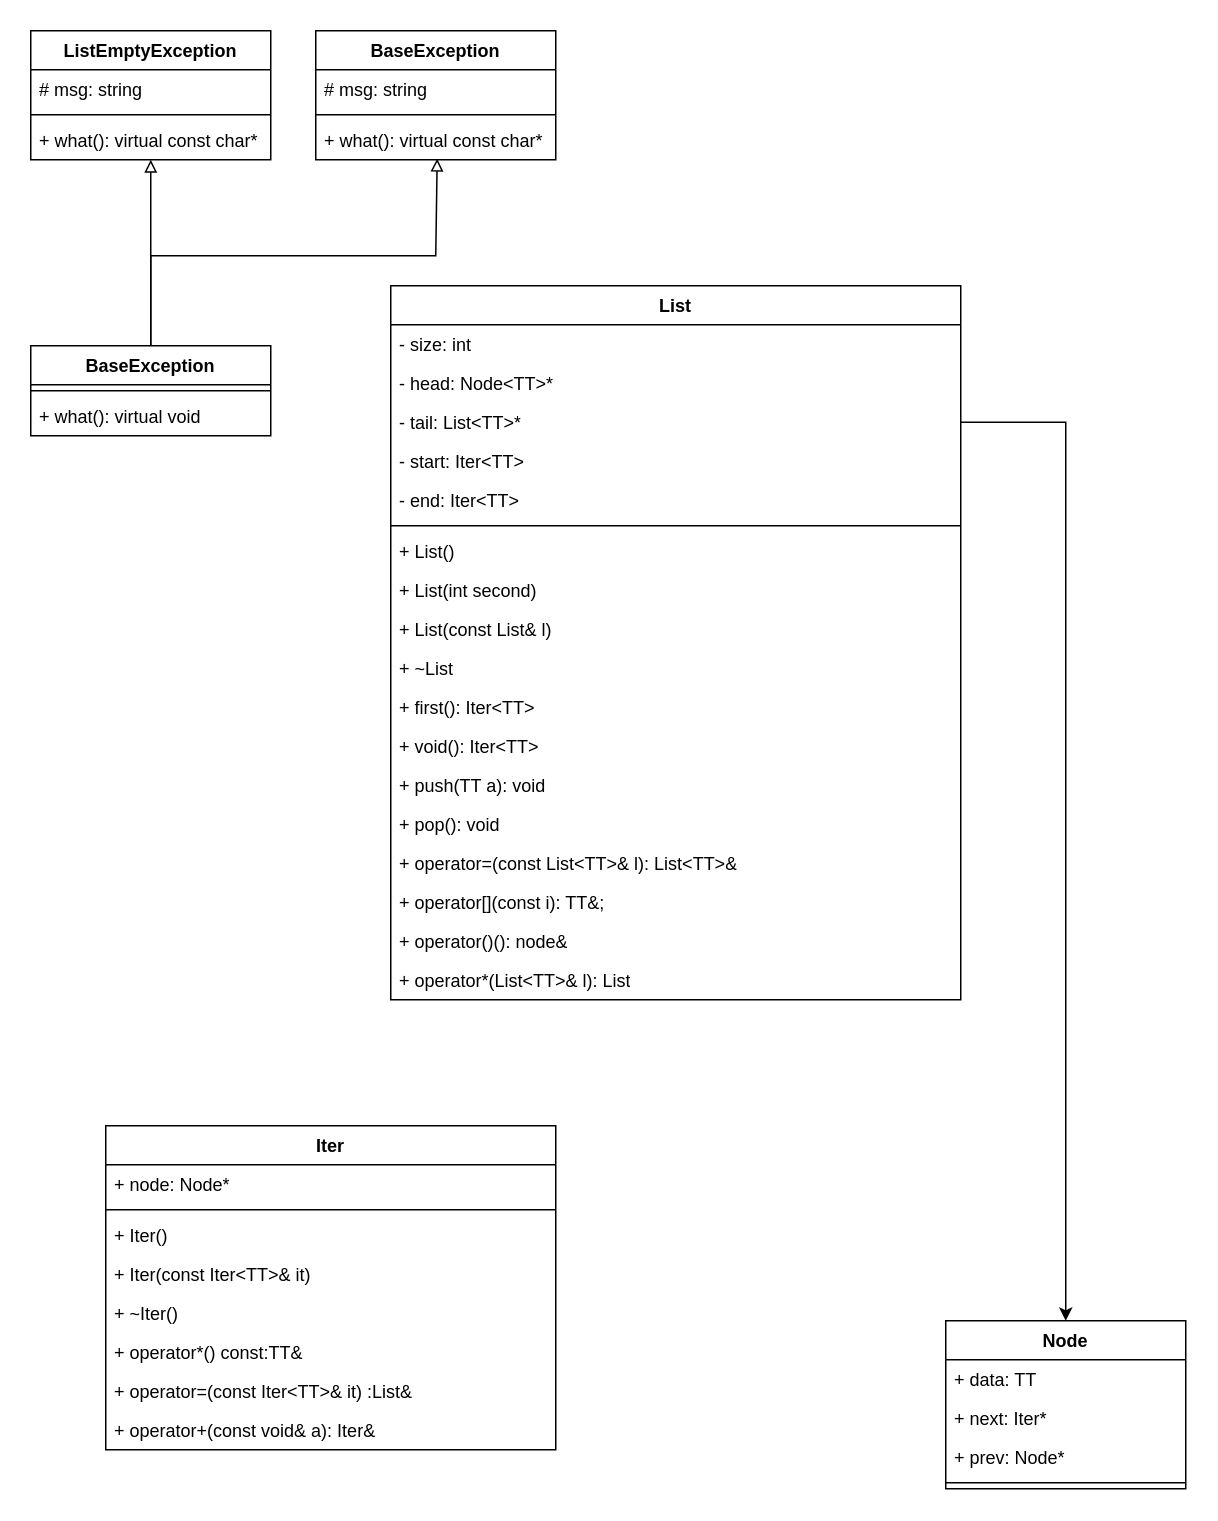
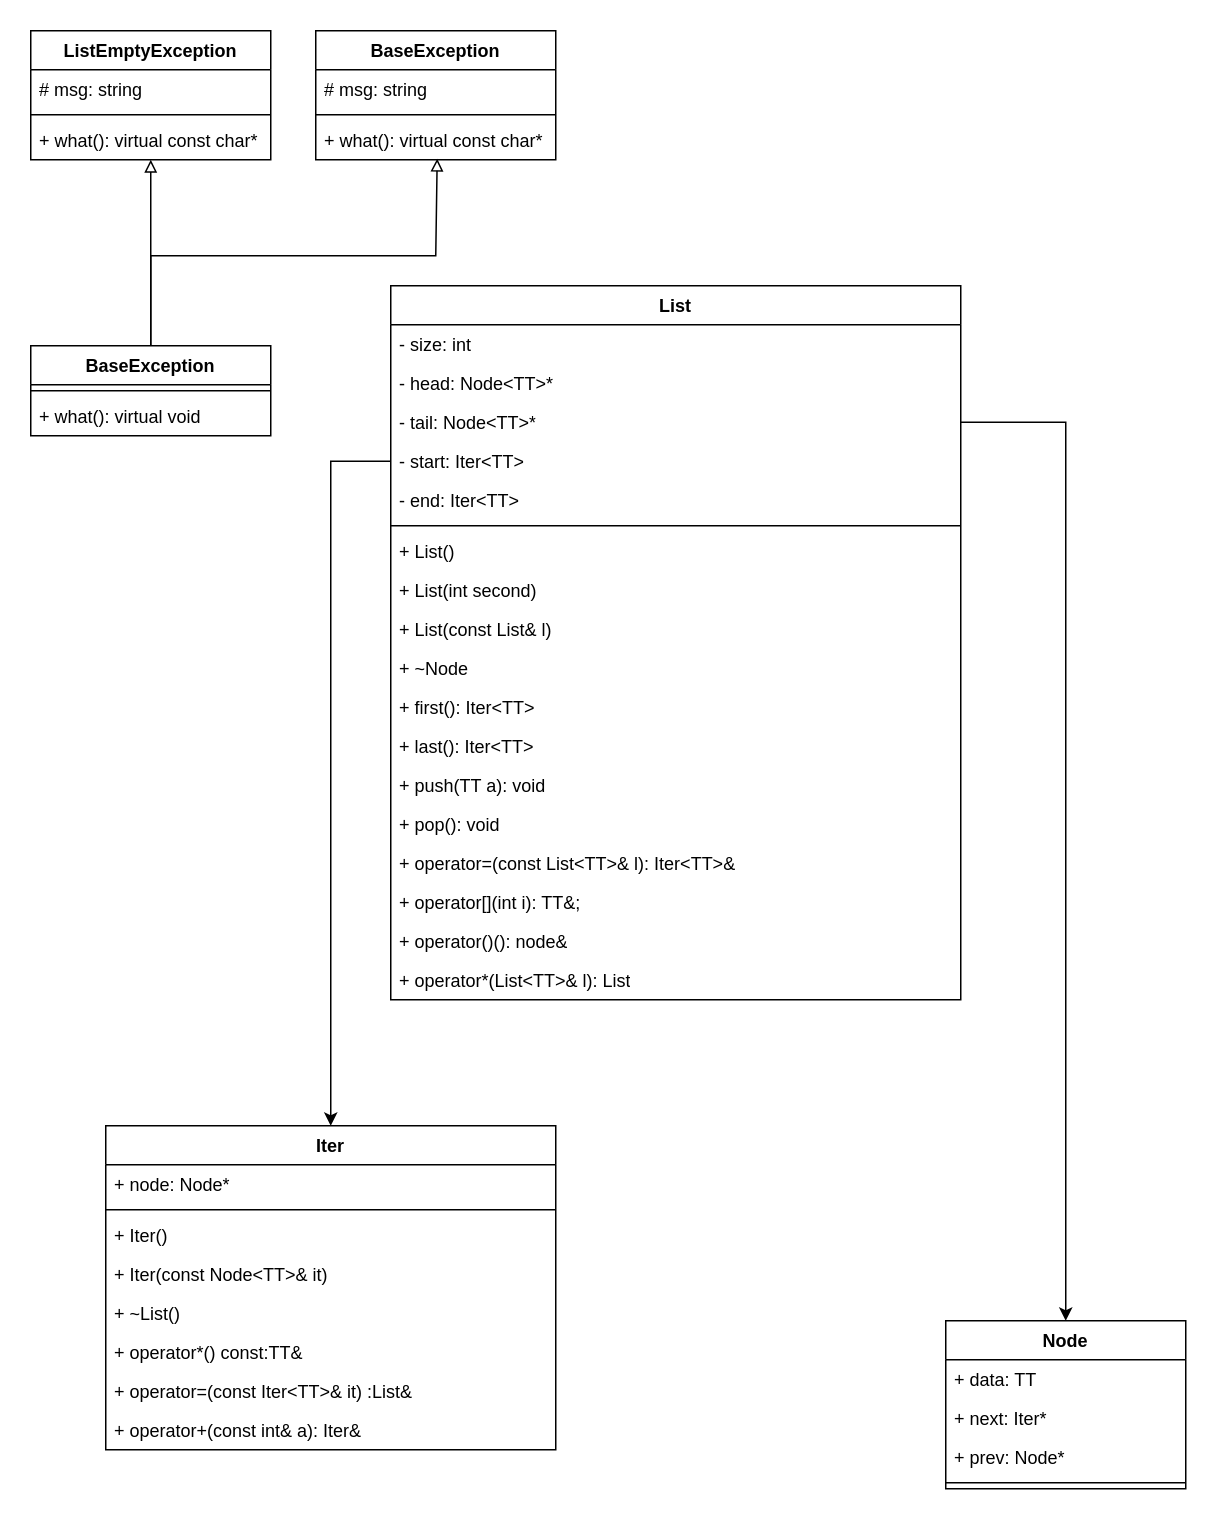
node "- tail: List<TT>*": label "- tail: List<TT>*" -> "- tail: Node<TT>*"
node "+ ~List": label "+ ~List" -> "+ ~Node"
node "+ void(): Iter<TT>": label "+ void(): Iter<TT>" -> "+ last(): Iter<TT>"
edge "- start: Iter<TT>" -> "Iter": added
node "+ operator=(const List<TT>& l): List<TT>&": label "+ operator=(const List<TT>& l): List<TT>&" -> "+ operator=(const List<TT>& l): Iter<TT>&"
node "+ operator[](const i): TT&;": label "+ operator[](const i): TT&;" -> "+ operator[](int i): TT&;"
node "+ Iter(const Iter<TT>& it)": label "+ Iter(const Iter<TT>& it)" -> "+ Iter(const Node<TT>& it)"
node "+ ~Iter()": label "+ ~Iter()" -> "+ ~List()"
node "+ operator+(const void& a): Iter&": label "+ operator+(const void& a): Iter&" -> "+ operator+(const int& a): Iter&"
